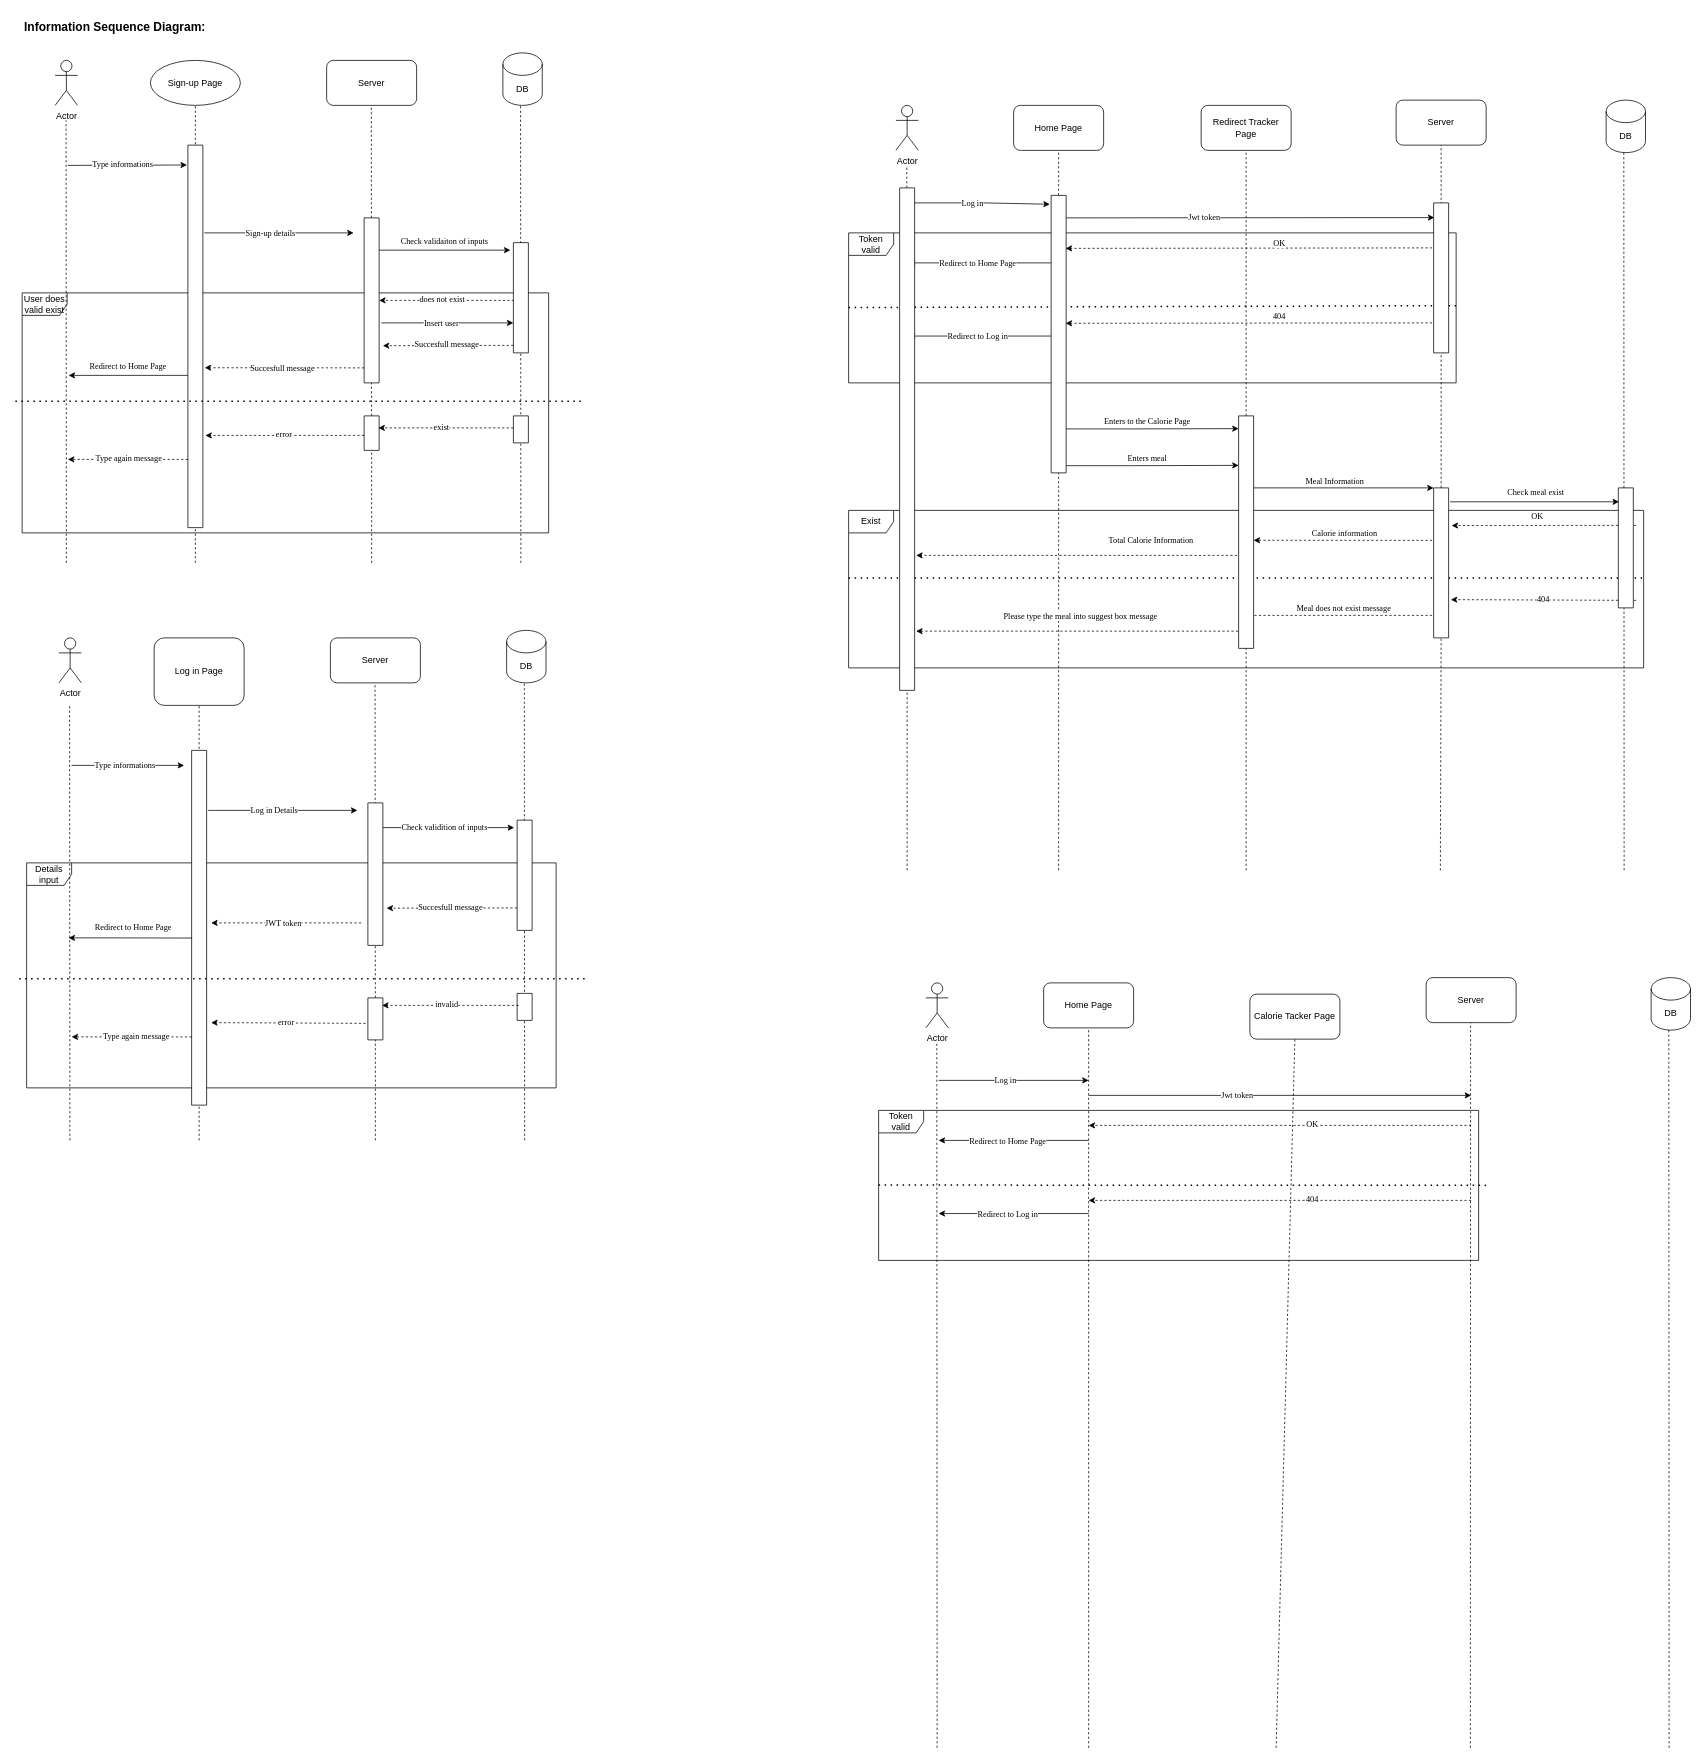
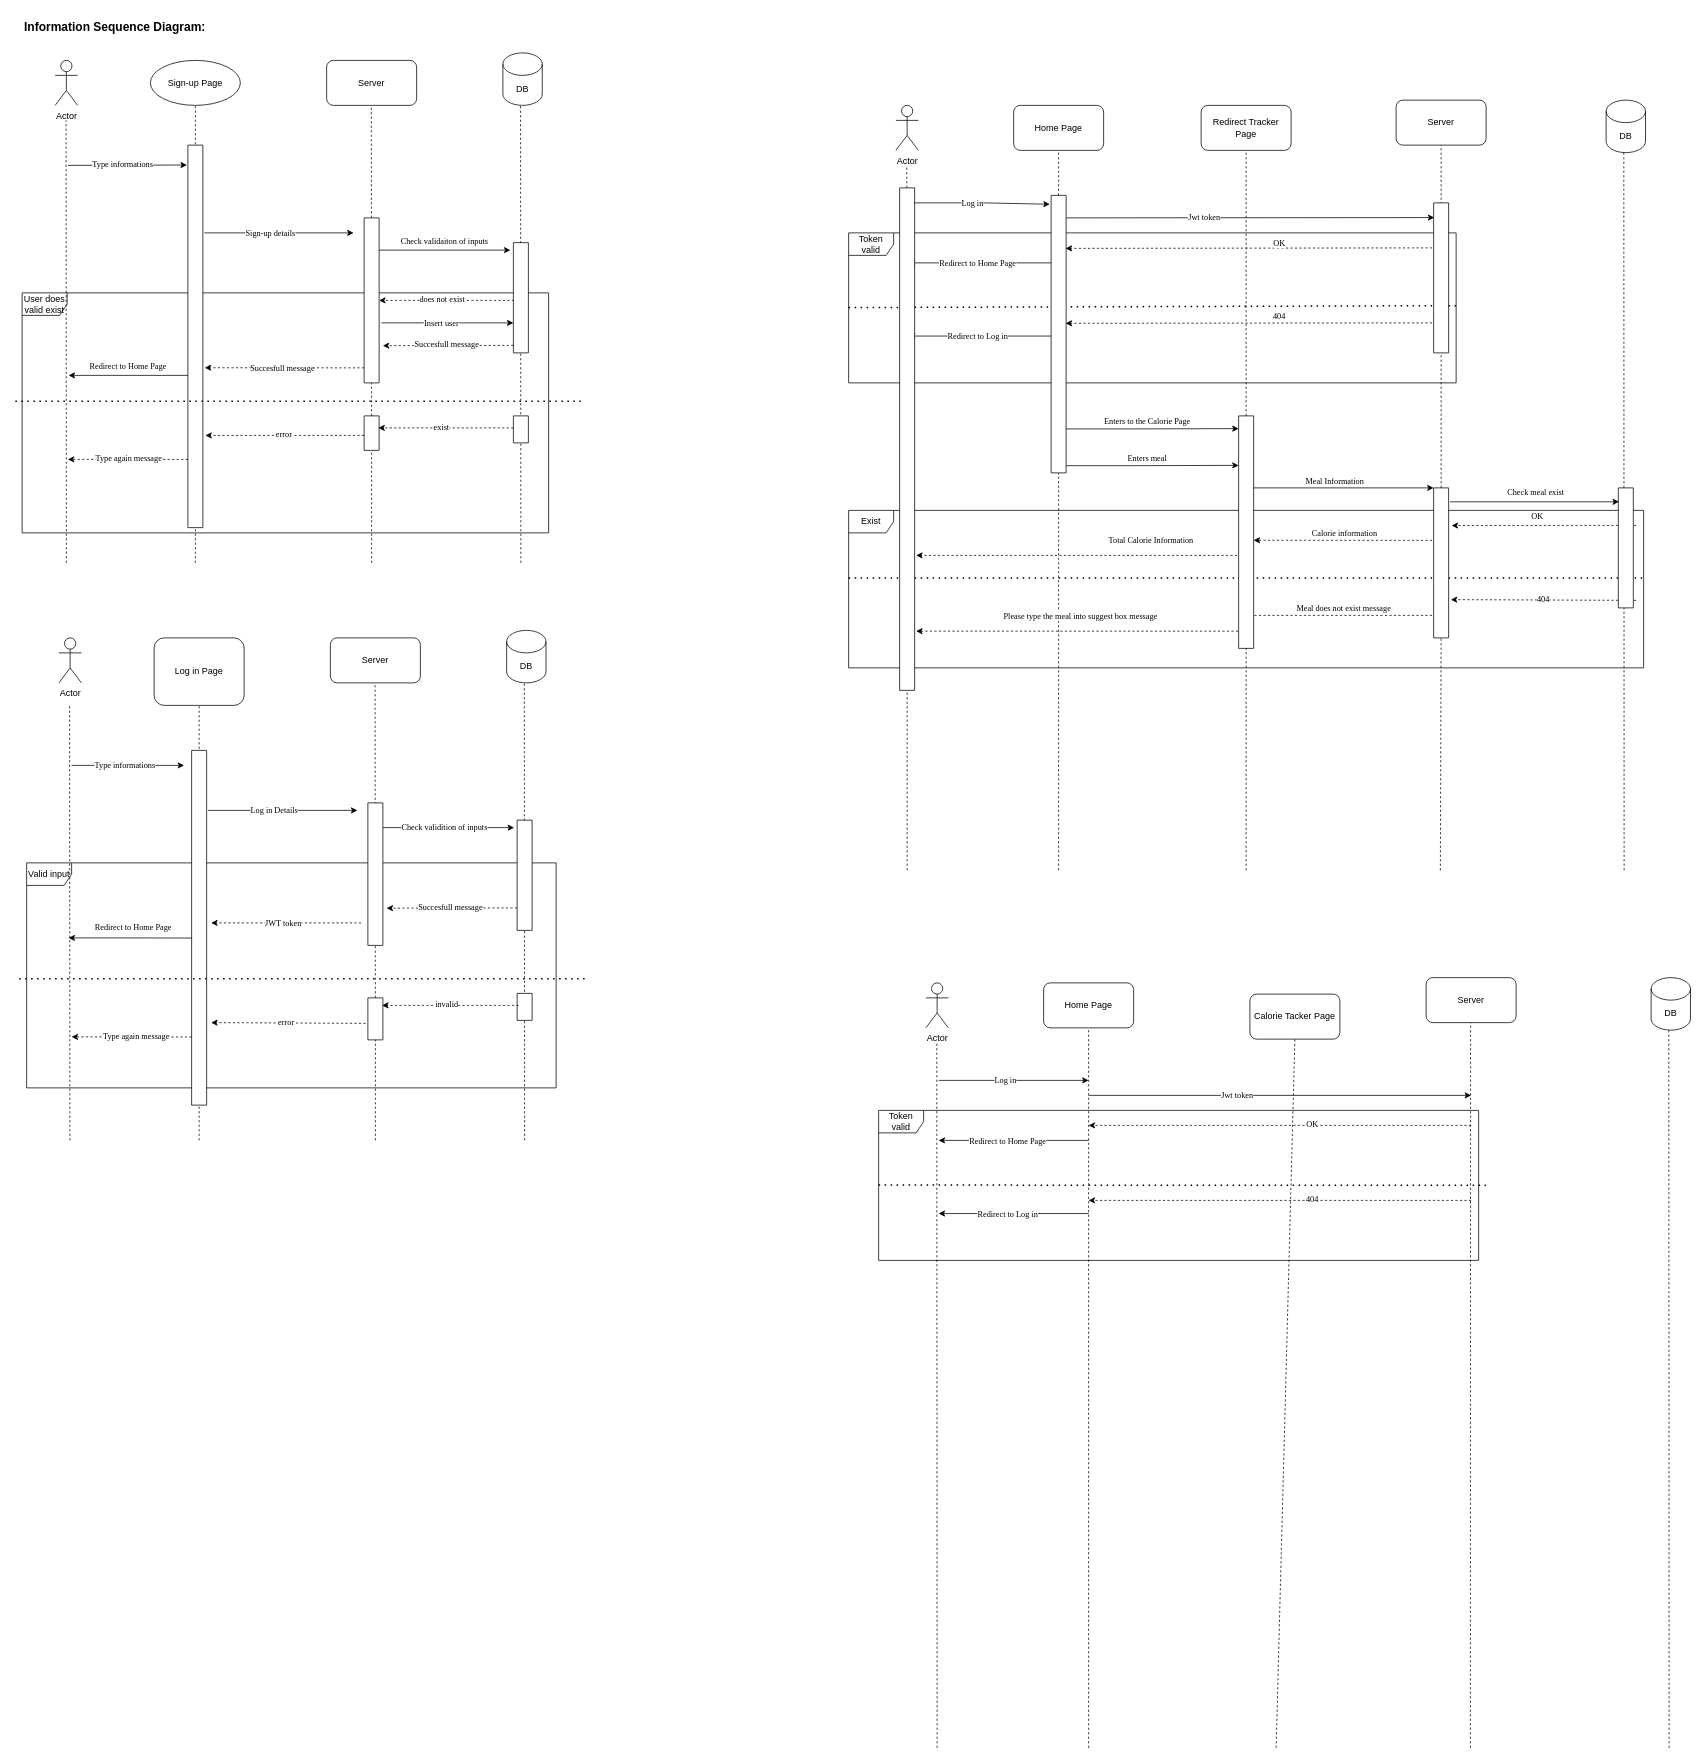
node "Details input": label "Details input" -> "Valid input"
